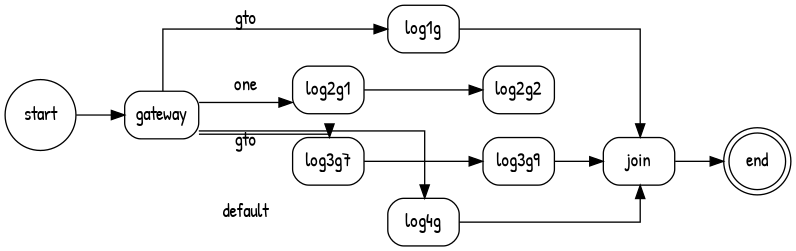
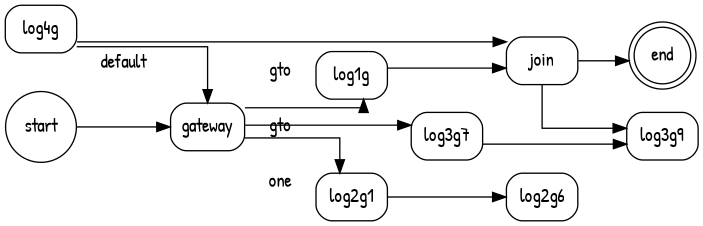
node "log2g2": label "log2g2" -> "log2g6"
edge "gateway" -> "log4g": reversed
edge "log3g9" -> "join": reversed
